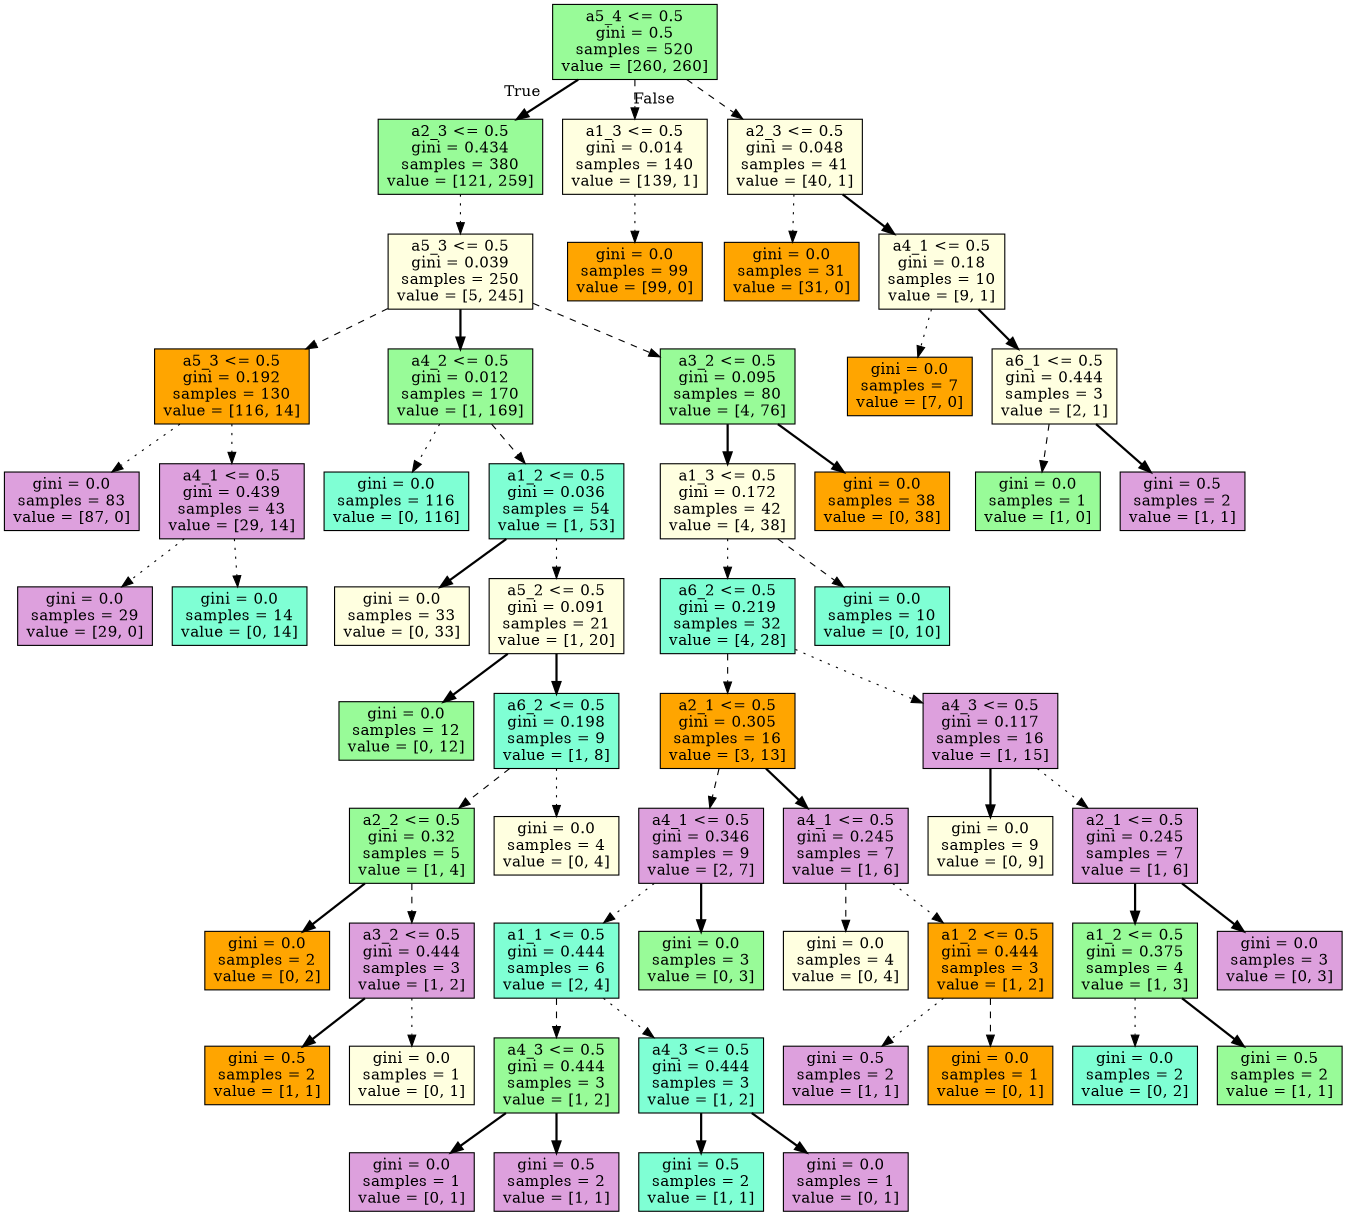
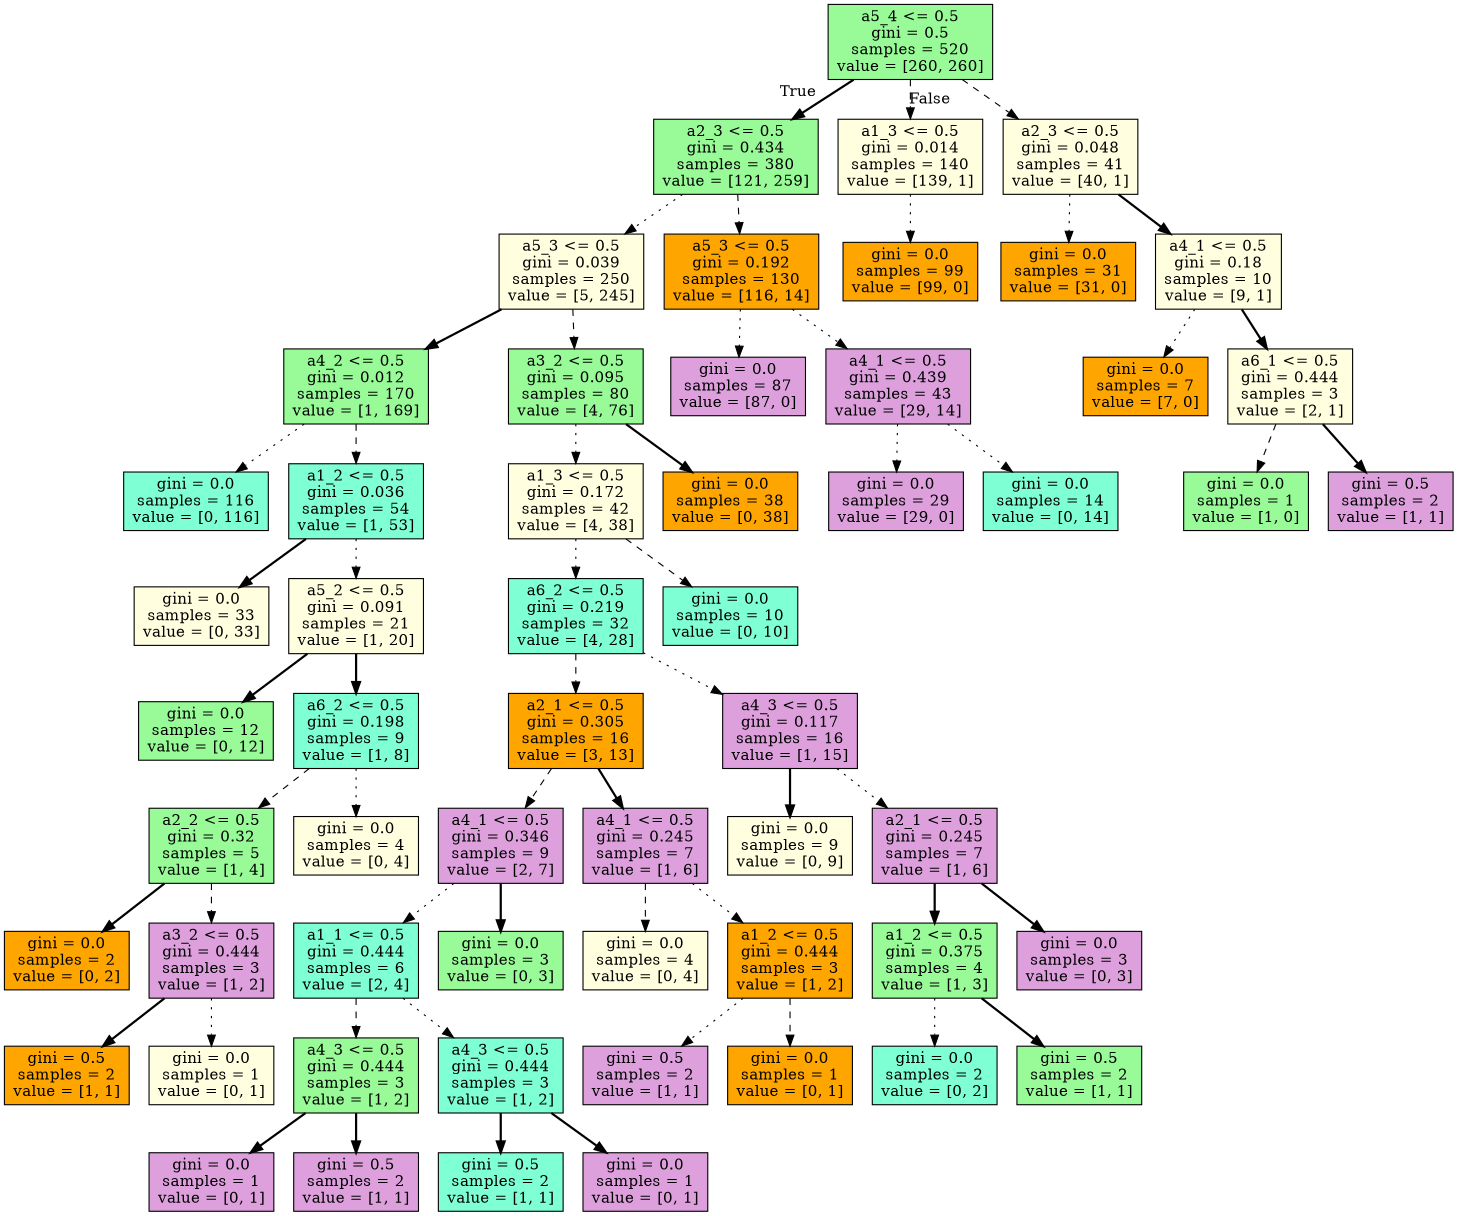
edge "a5_3 <= 0.5 gini = 0.039 samples = 250 value = [5, 245]" -> "a5_3 <= 0.5 gini = 0.192 samples = 130 value = [116, 14]": now "a2_3 <= 0.5 gini = 0.434 samples = 380 value = [121, 259]" -> "a5_3 <= 0.5 gini = 0.192 samples = 130 value = [116, 14]"
edge "a3_2 <= 0.5 gini = 0.095 samples = 80 value = [4, 76]" -> "a1_3 <= 0.5 gini = 0.172 samples = 42 value = [4, 38]": style bold -> dotted
node "gini = 0.0 samples = 83 value = [87, 0]": label "gini = 0.0 samples = 83 value = [87, 0]" -> "gini = 0.0 samples = 87 value = [87, 0]"
